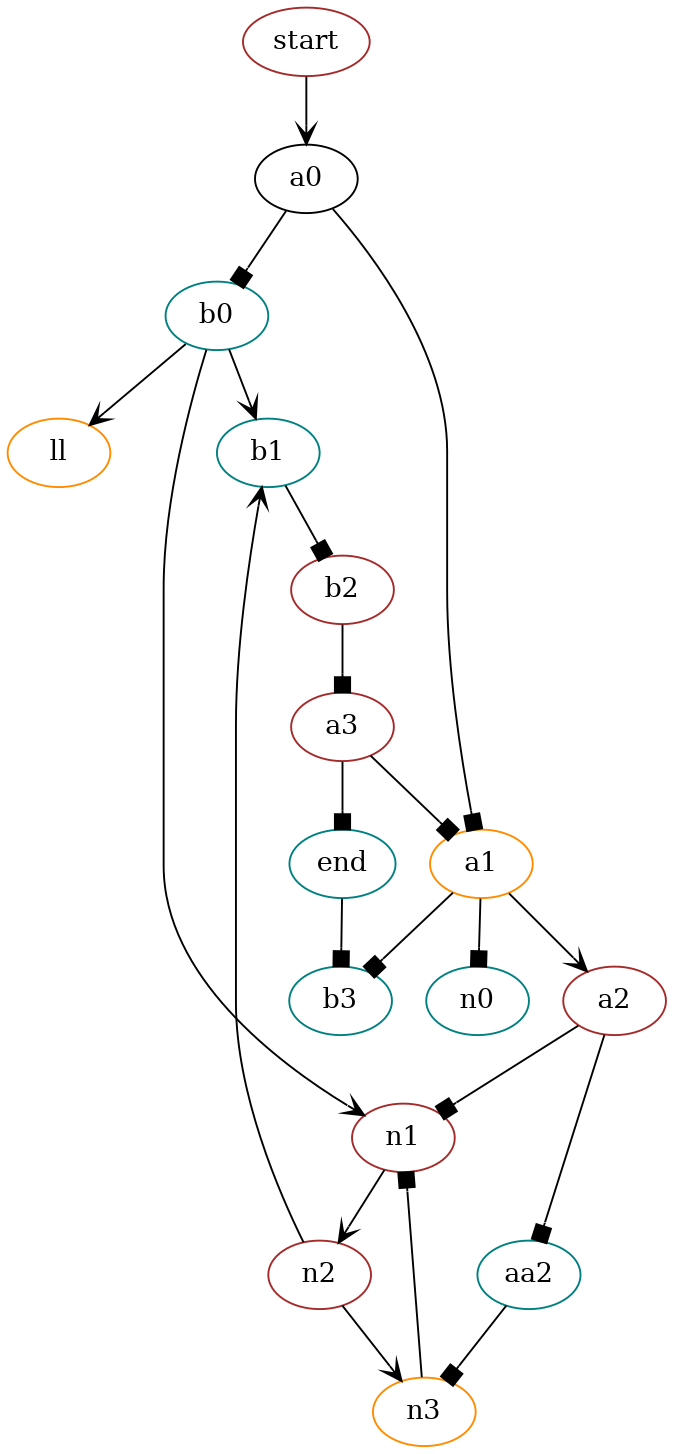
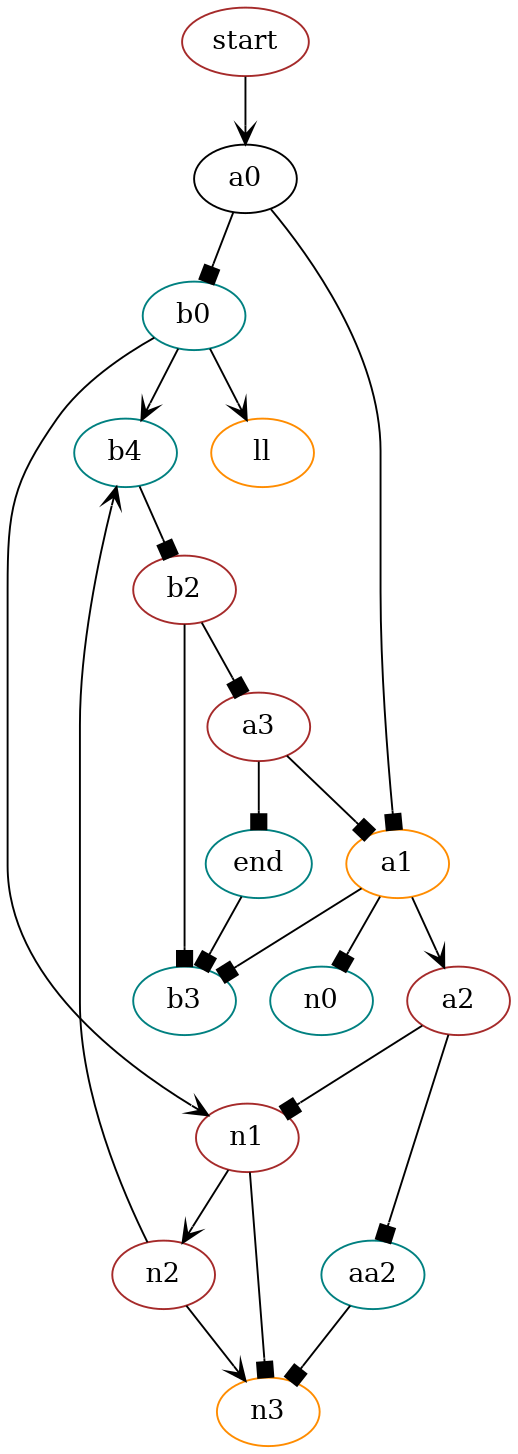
node "b1": label "b1" -> "b4"
edge "b2" -> "b3": added
edge "n3" -> "n1": reversed
